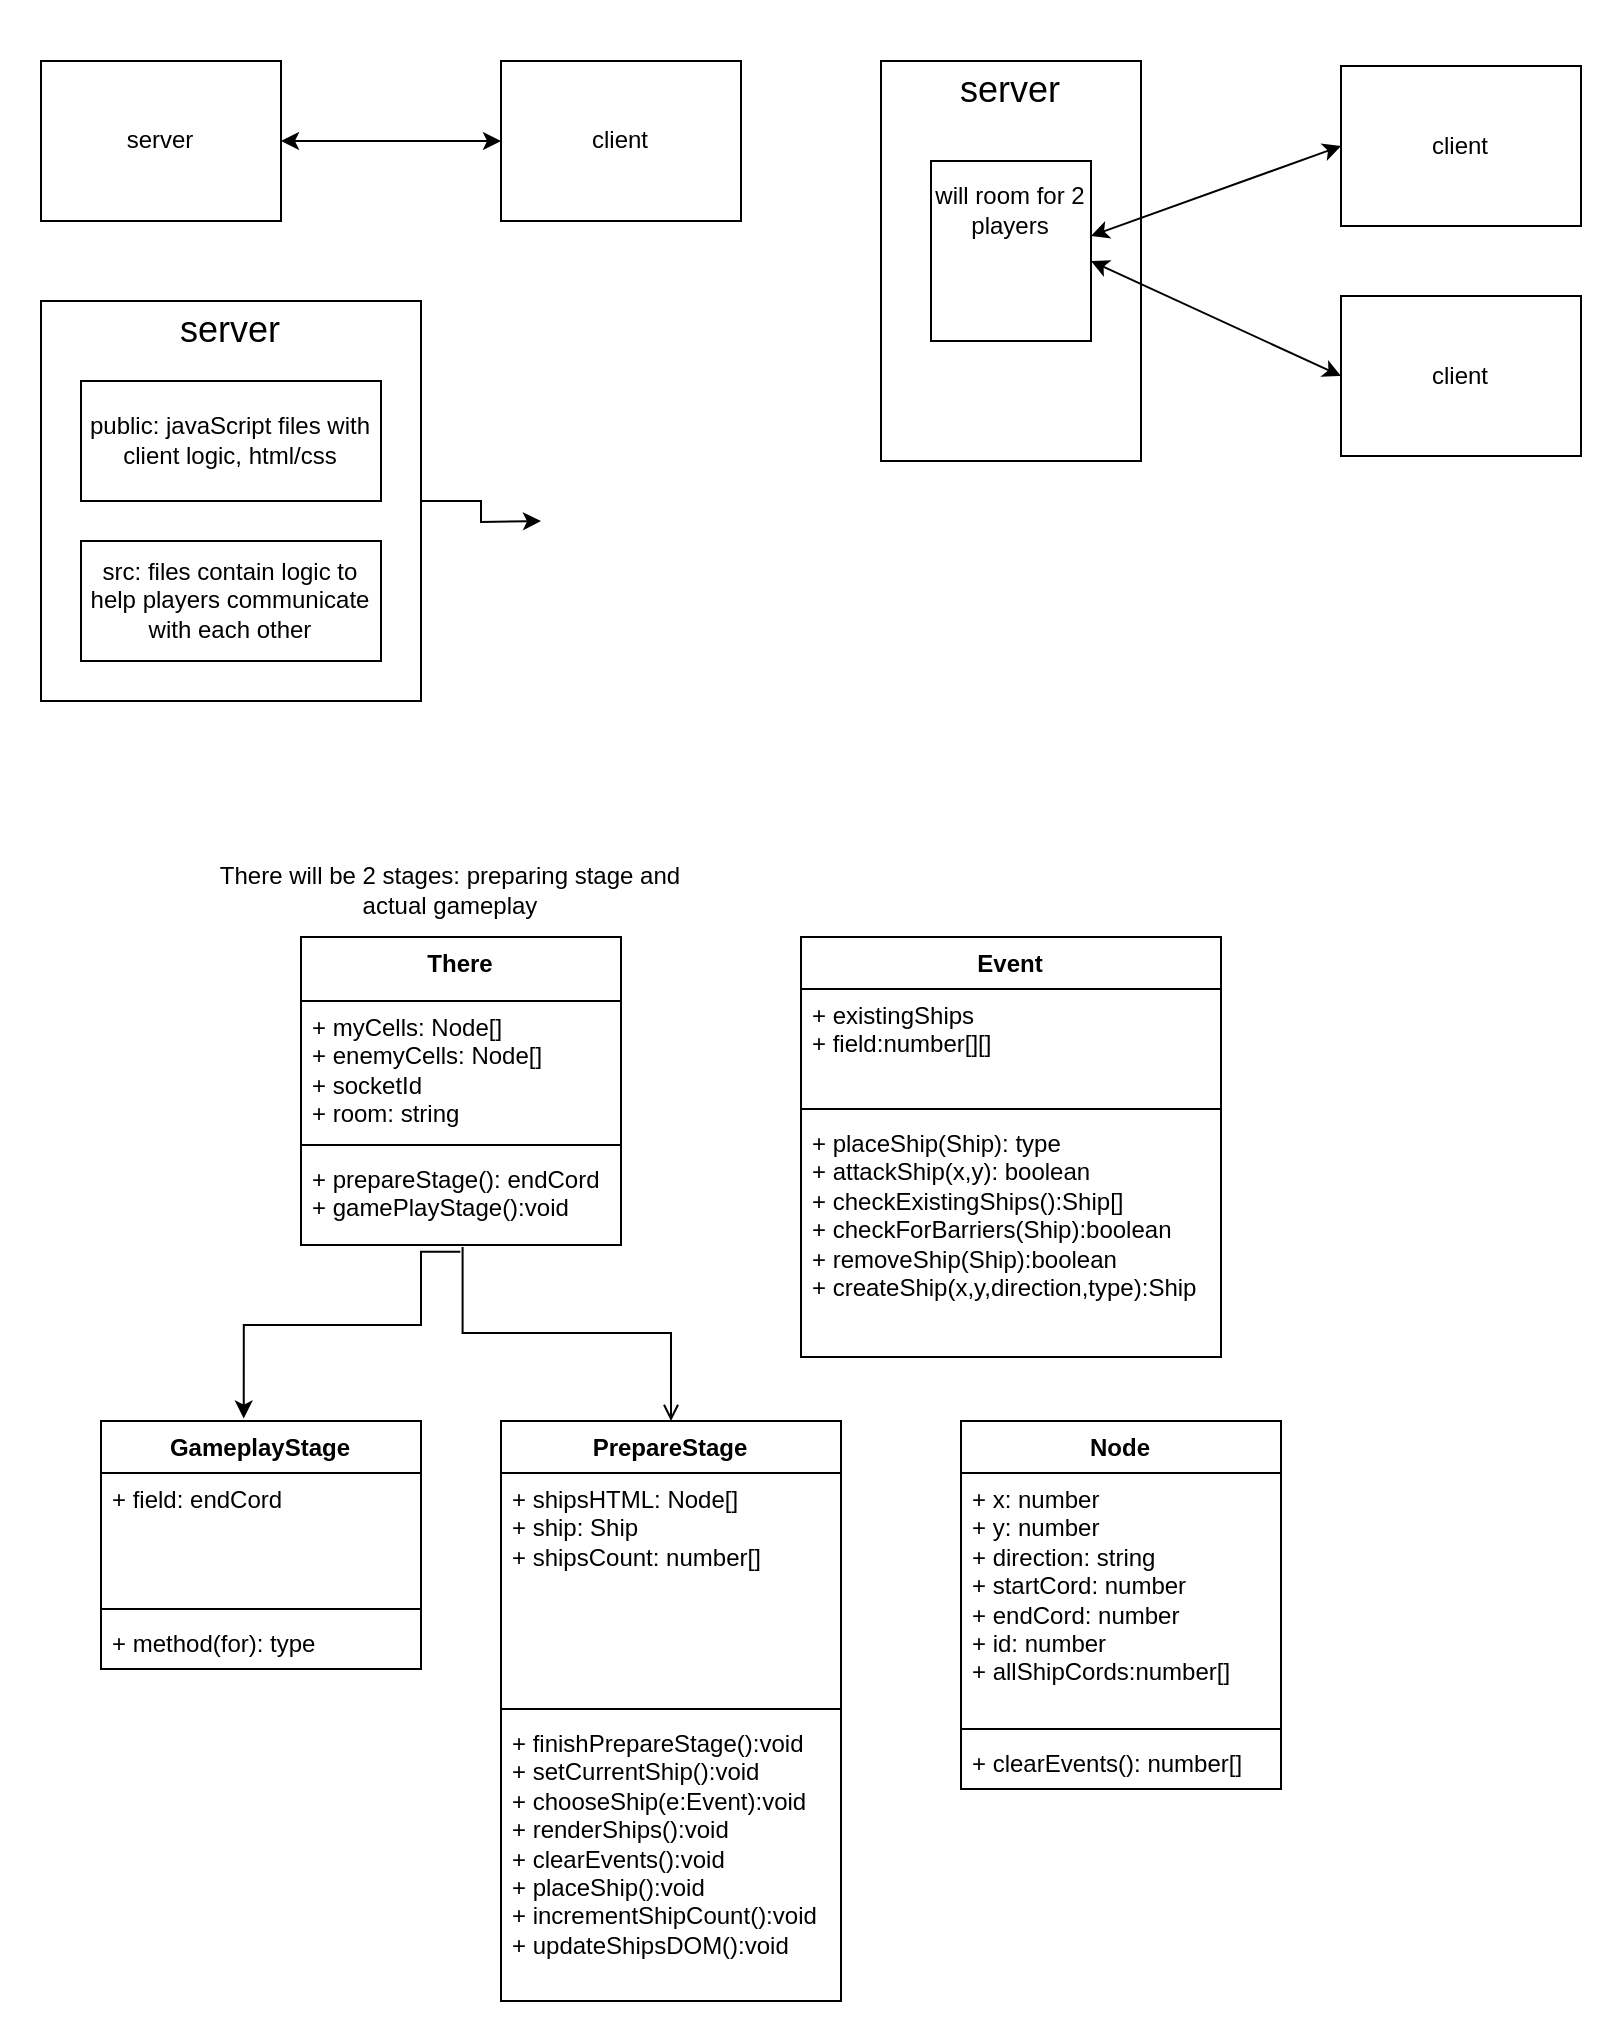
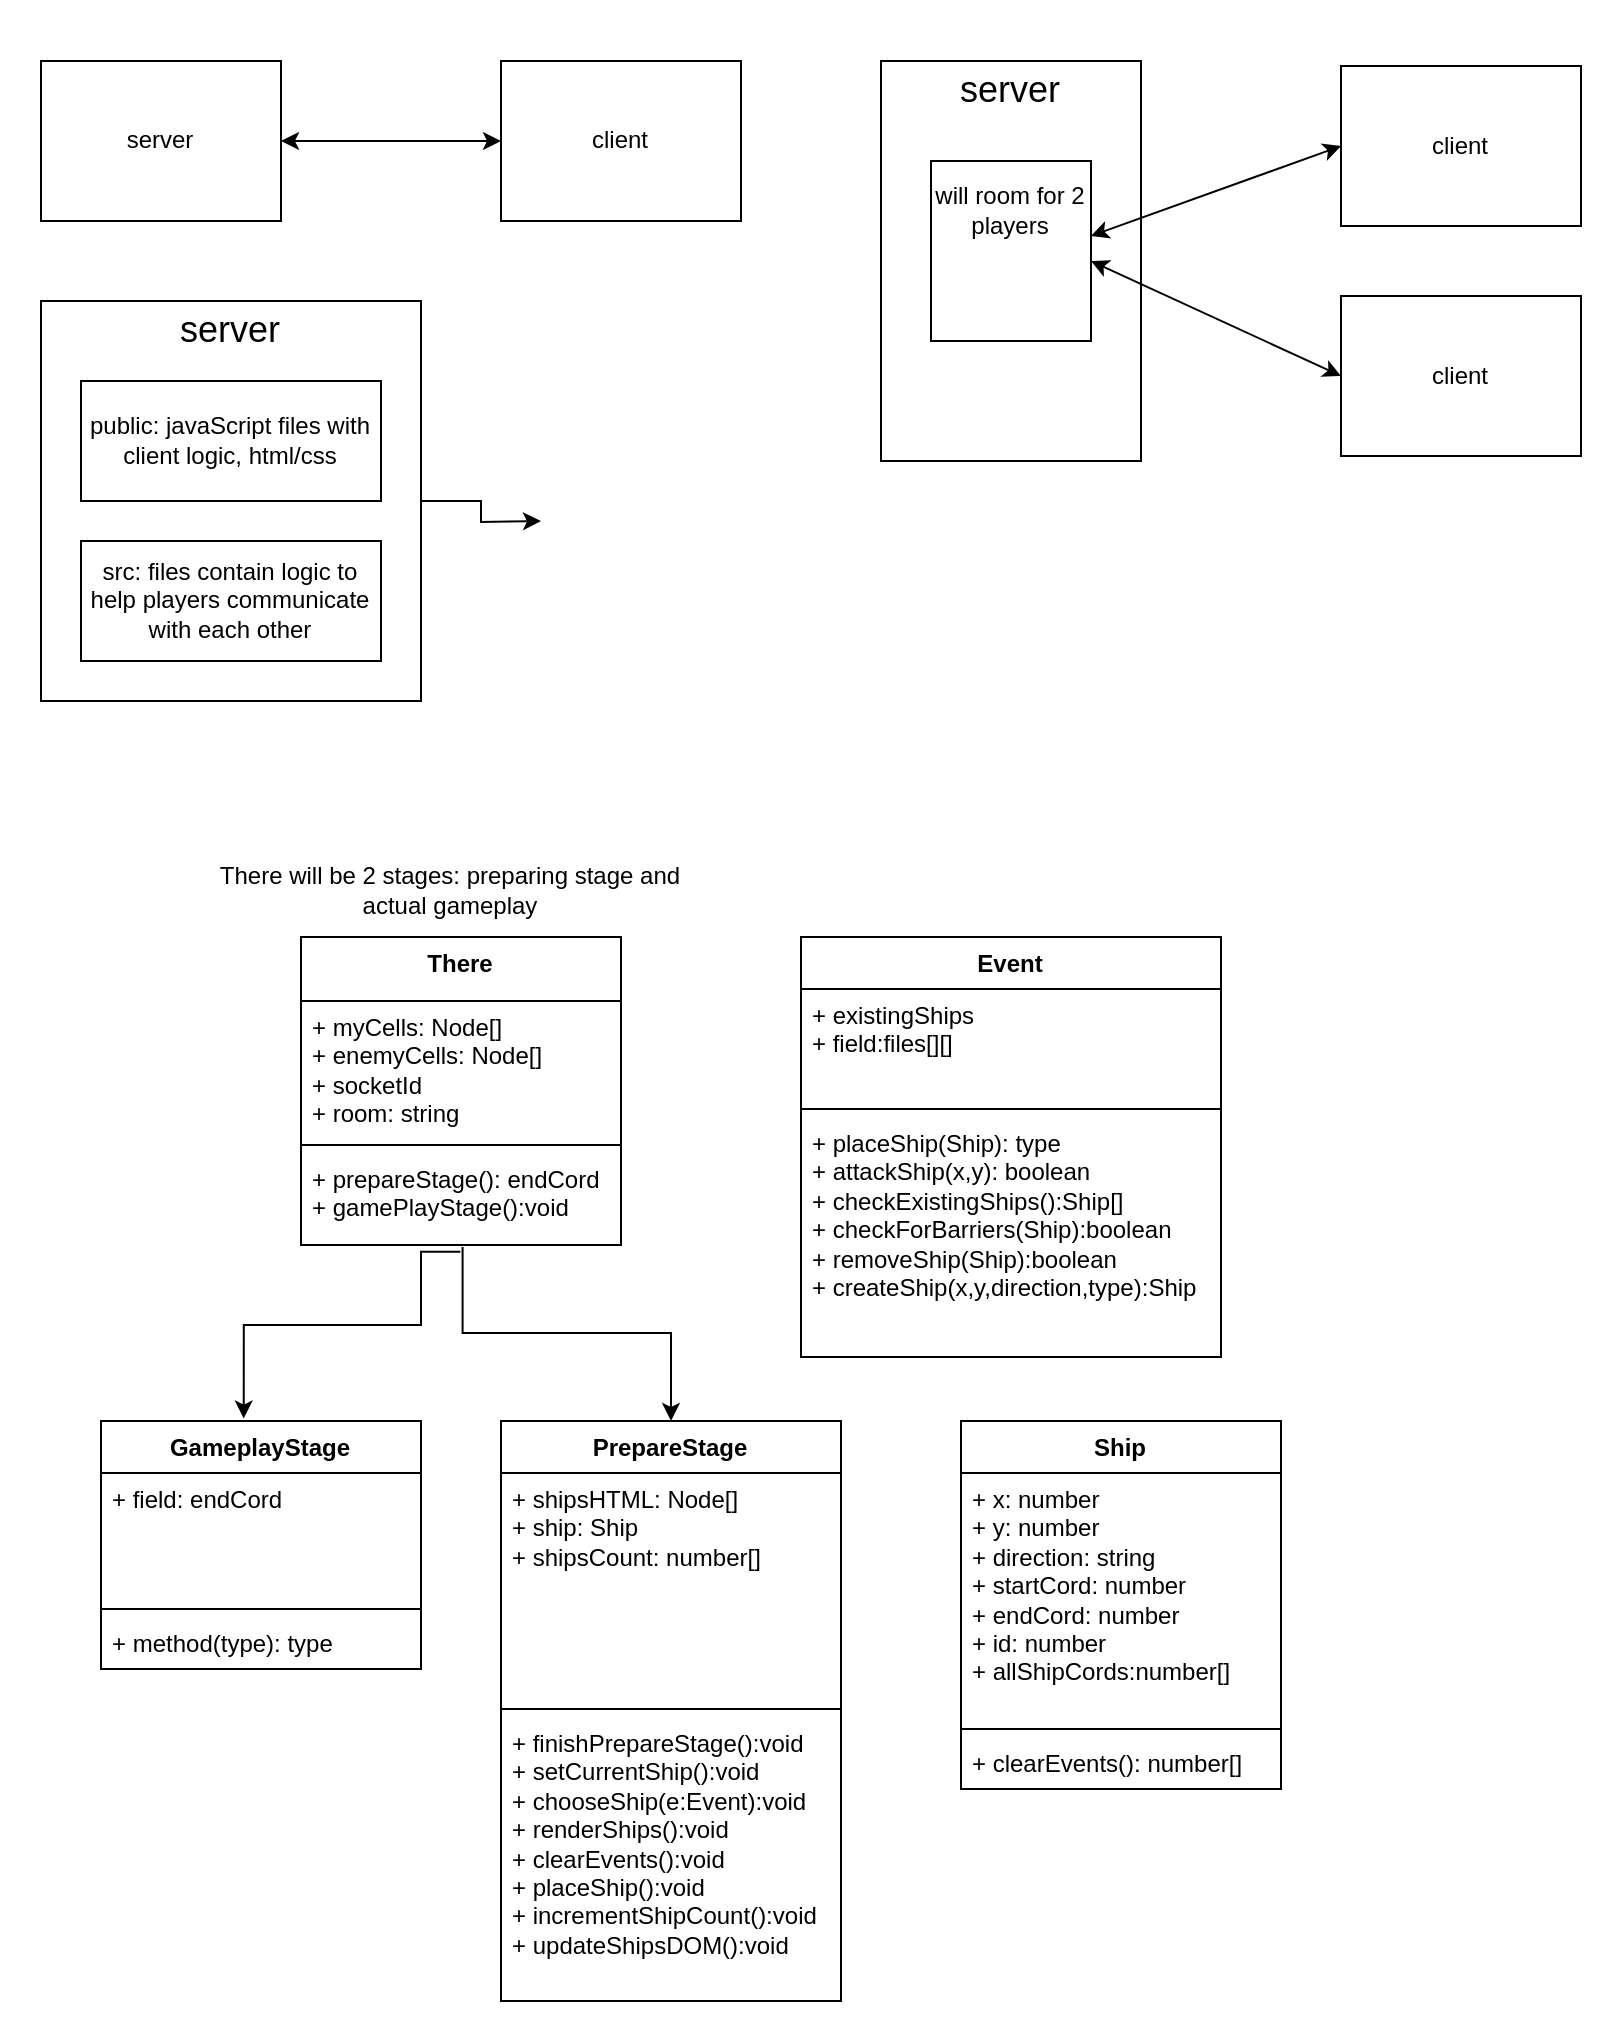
node "+ existingShips + field:number[][]": label "+ existingShips + field:number[][]" -> "+ existingShips + field:files[][]"
edge "+ prepareStage(): endCord + gamePlayStage():void" -> "PrepareStage": arrowhead open -> classic
node "Node": label "Node" -> "Ship"
node "+ method(for): type": label "+ method(for): type" -> "+ method(type): type"
